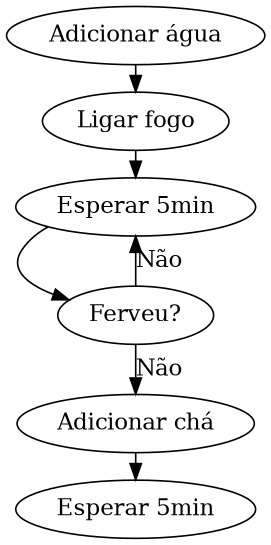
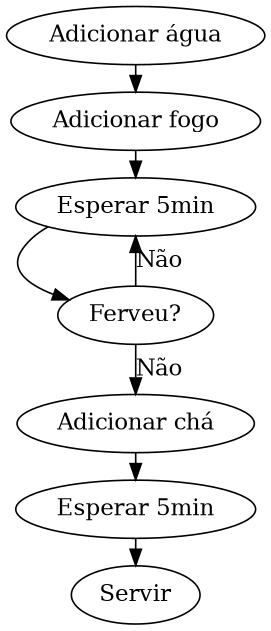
node "Ligar fogo": label "Ligar fogo" -> "Adicionar fogo"
node "Servir": added
